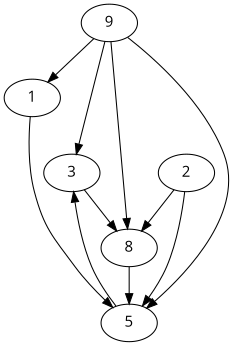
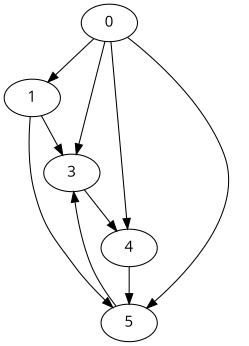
node "9": label "9" -> "0"
edge "1" -> "3": added
node "2": removed
node "8": label "8" -> "4"
